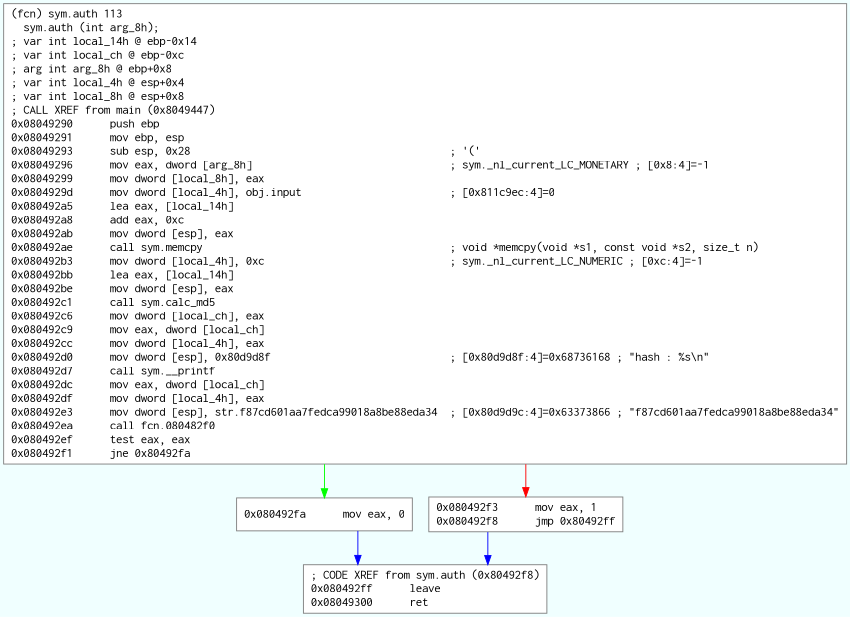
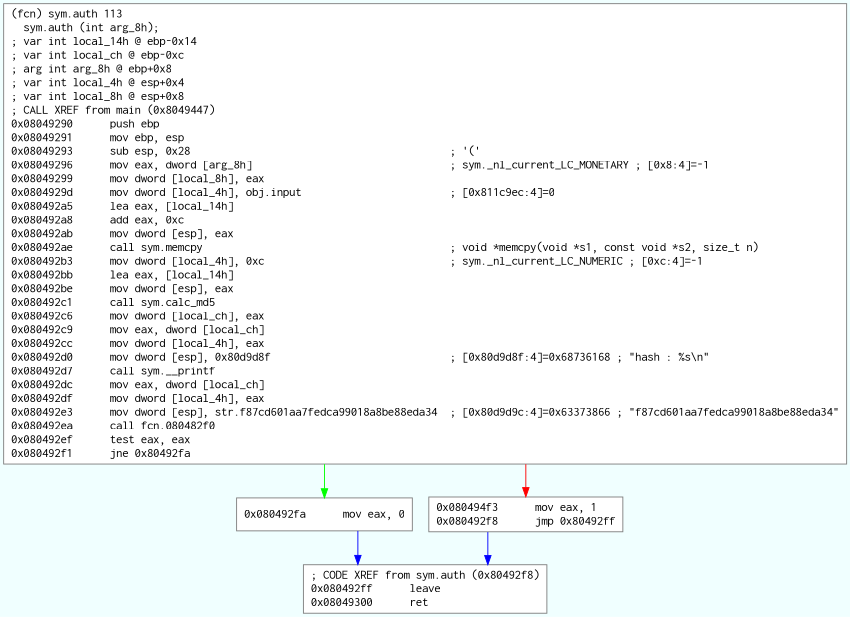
node "0x080492f3      mov eax, 1 0x080492f8      jmp 0x80492ff": label "0x080492f3      mov eax, 1 0x080492f8      jmp 0x80492ff" -> "0x080494f3      mov eax, 1 0x080492f8      jmp 0x80492ff"
